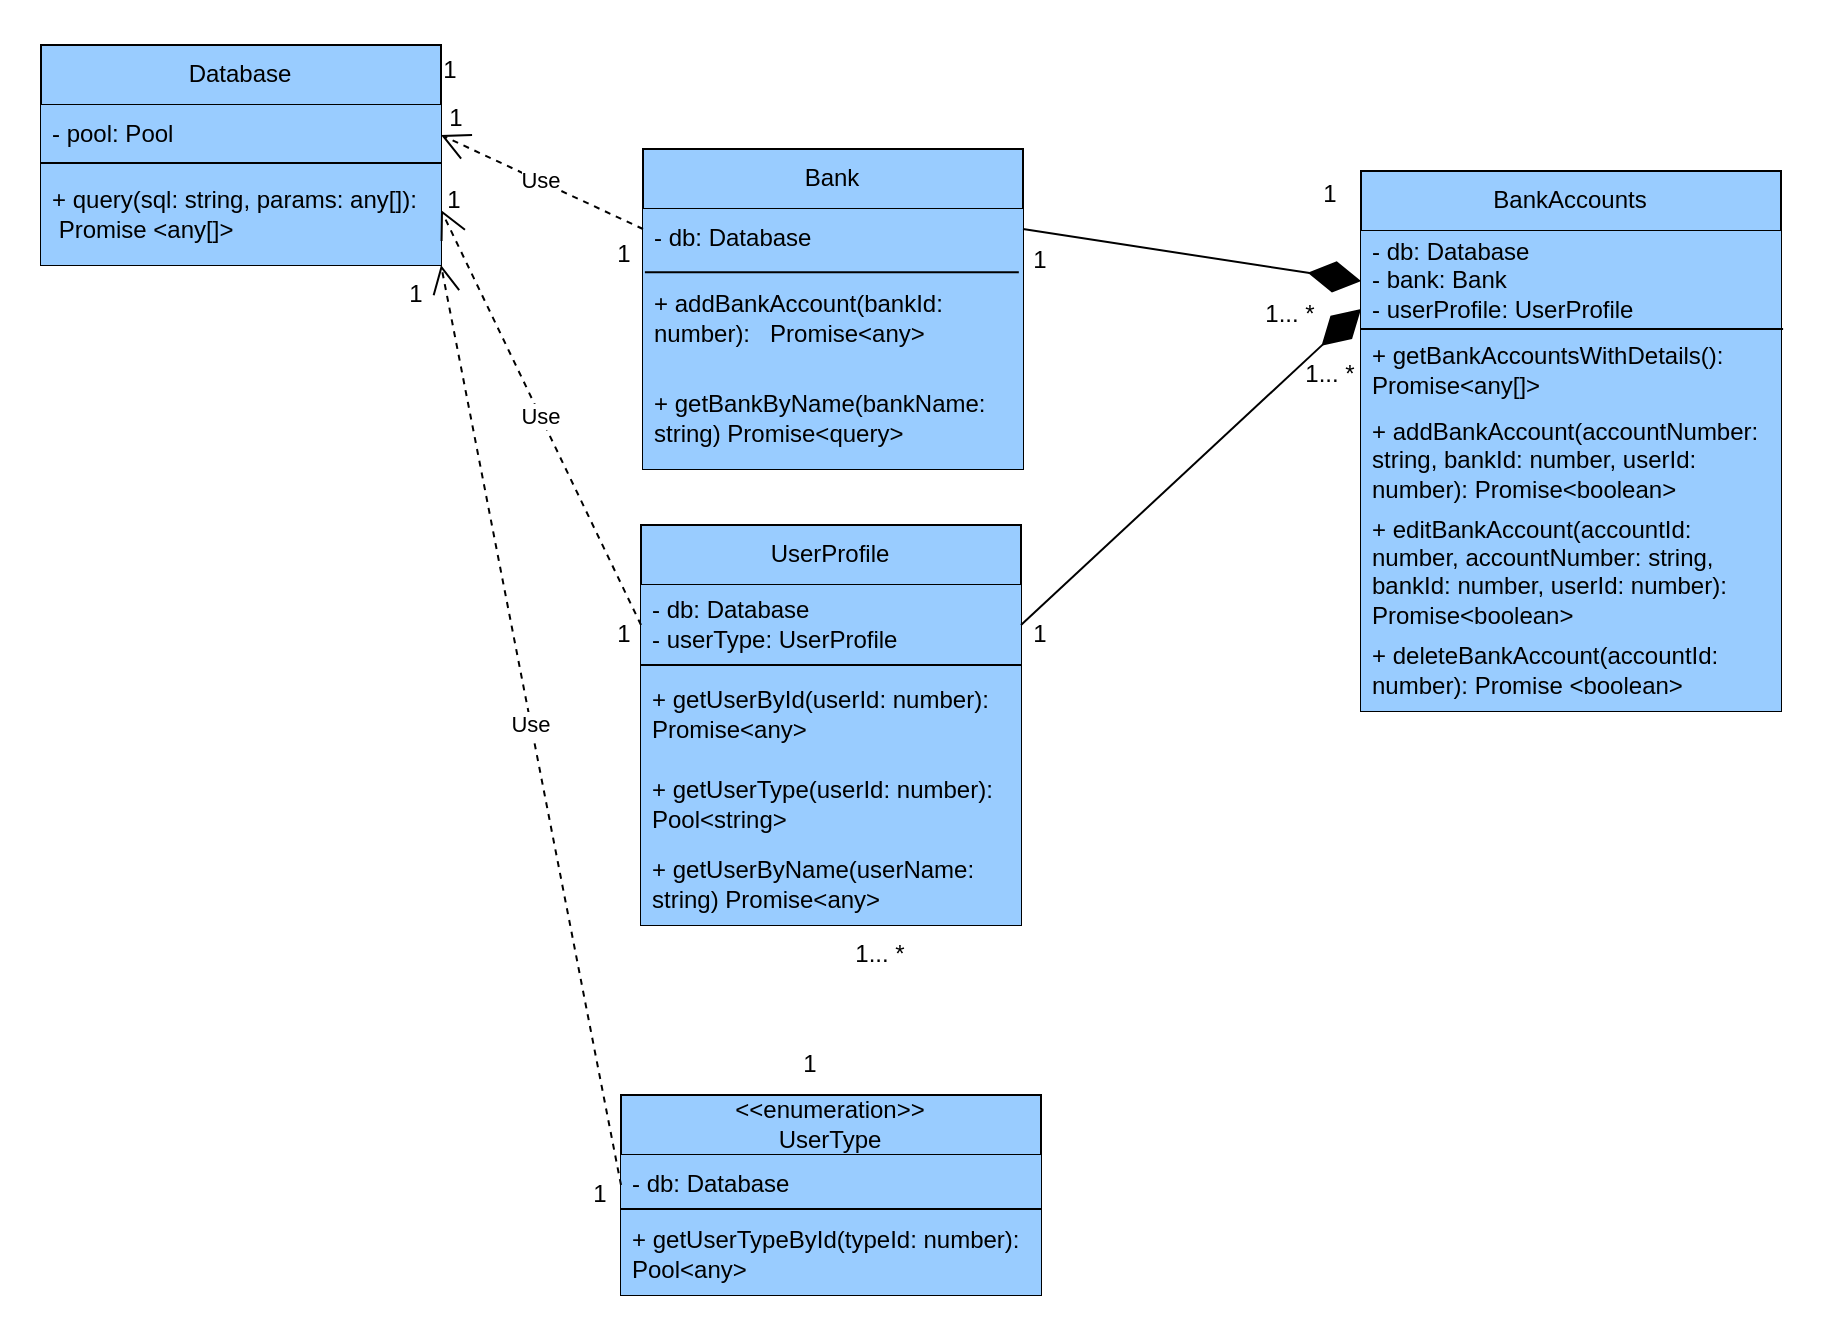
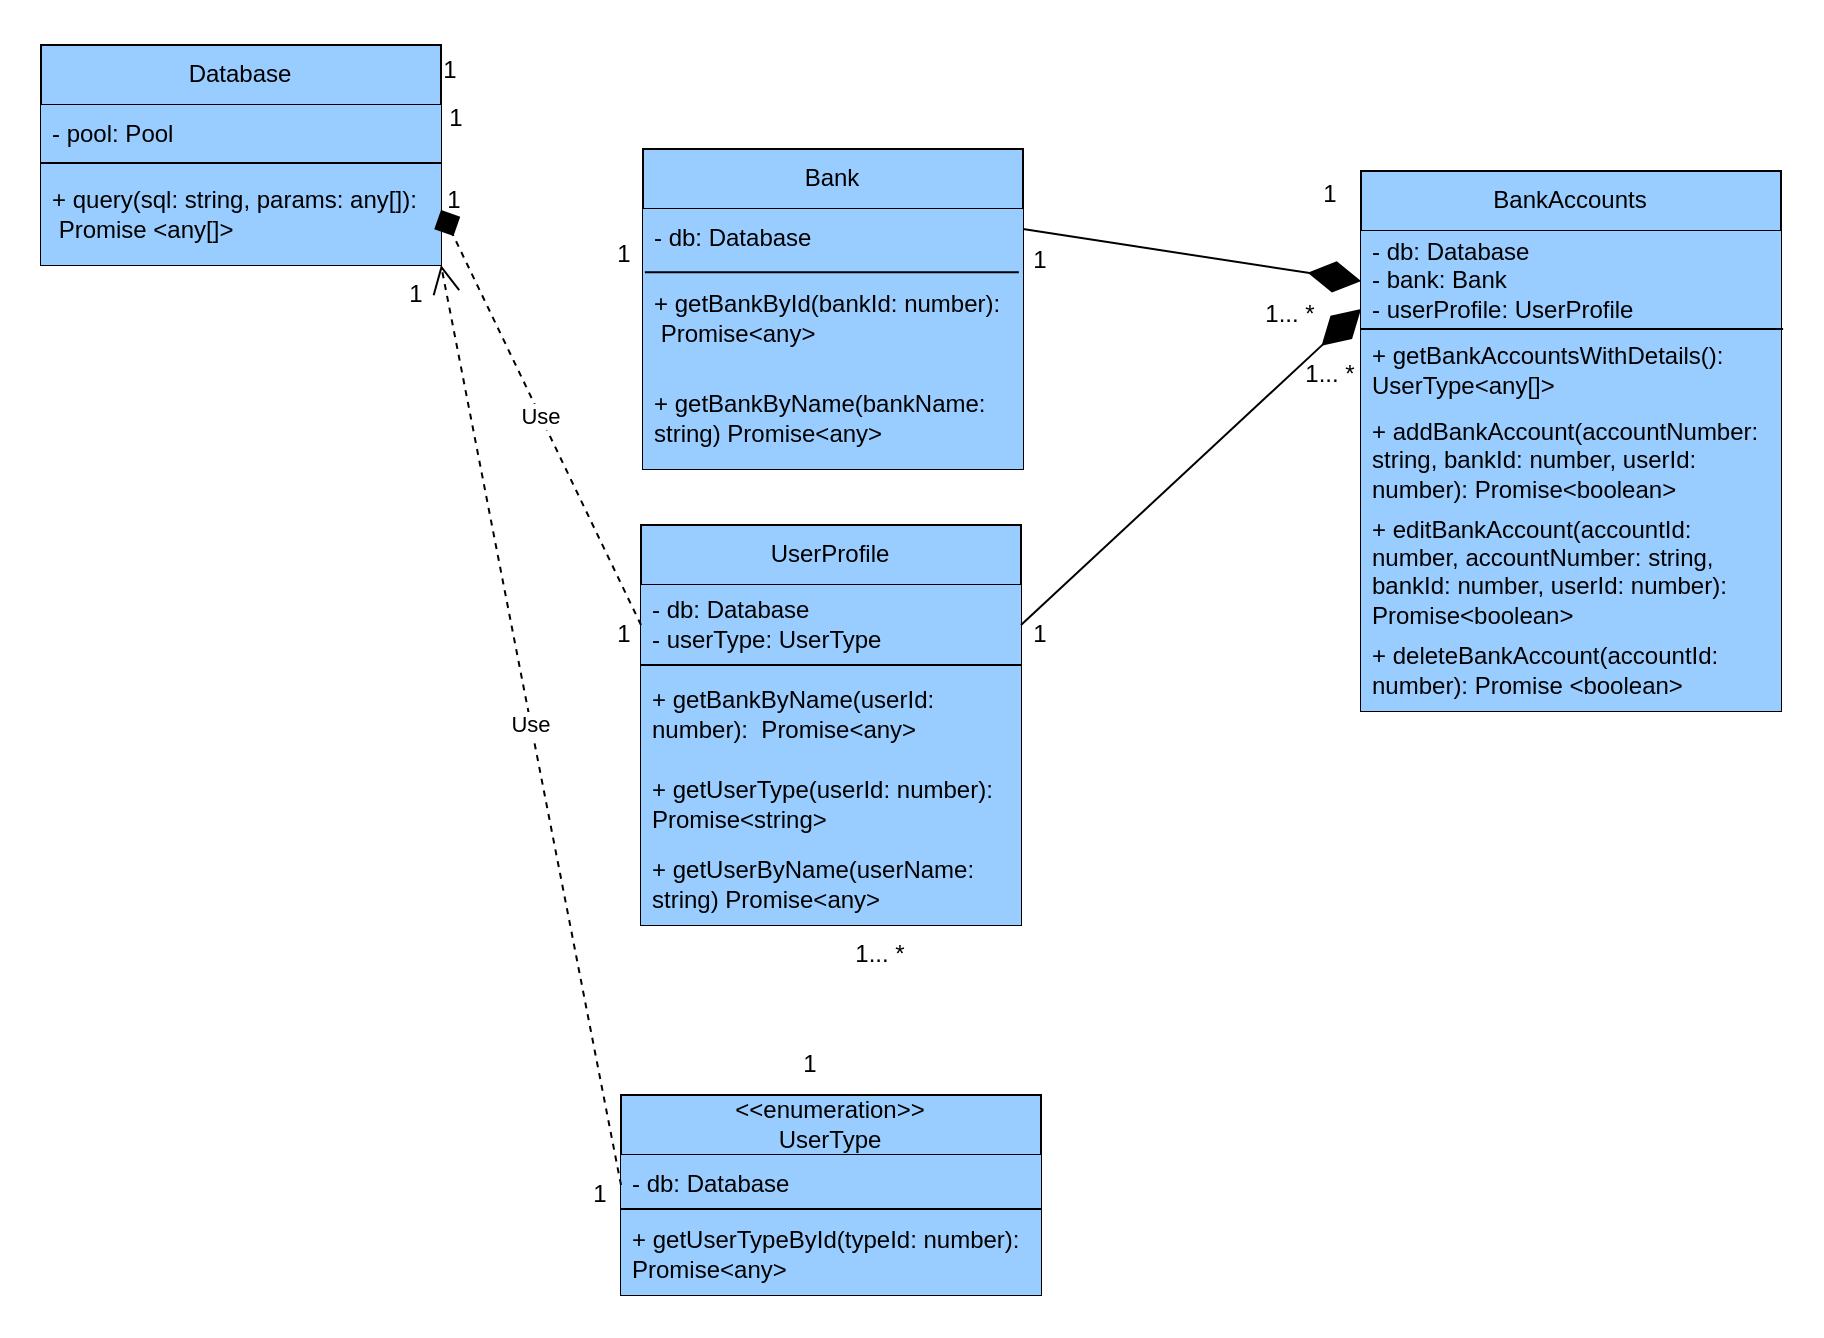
edge "Bank" -> "- pool: Pool": removed, label "Use"
edge "UserProfile" -> "Database": arrowhead open -> diamond
node "+ addBankAccount(bankId: number): Promise<any>": label "+ addBankAccount(bankId: number): Promise<any>" -> "+ getBankById(bankId: number): Promise<any>"
node "+ getBankAccountsWithDetails(): Promise<any[]>": label "+ getBankAccountsWithDetails(): Promise<any[]>" -> "+ getBankAccountsWithDetails(): UserType<any[]>"
node "+ getBankByName(bankName: string) Promise<query>": label "+ getBankByName(bankName: string) Promise<query>" -> "+ getBankByName(bankName: string) Promise<any>"
node "- db: Database - userType: UserProfile": label "- db: Database - userType: UserProfile" -> "- db: Database - userType: UserType"
node "+ getUserById(userId: number): Promise<any>": label "+ getUserById(userId: number): Promise<any>" -> "+ getBankByName(userId: number): Promise<any>"
node "+ getUserType(userId: number): Pool<string>": label "+ getUserType(userId: number): Pool<string>" -> "+ getUserType(userId: number): Promise<string>"
node "+ getUserTypeById(typeId: number): Pool<any>": label "+ getUserTypeById(typeId: number): Pool<any>" -> "+ getUserTypeById(typeId: number): Promise<any>"
